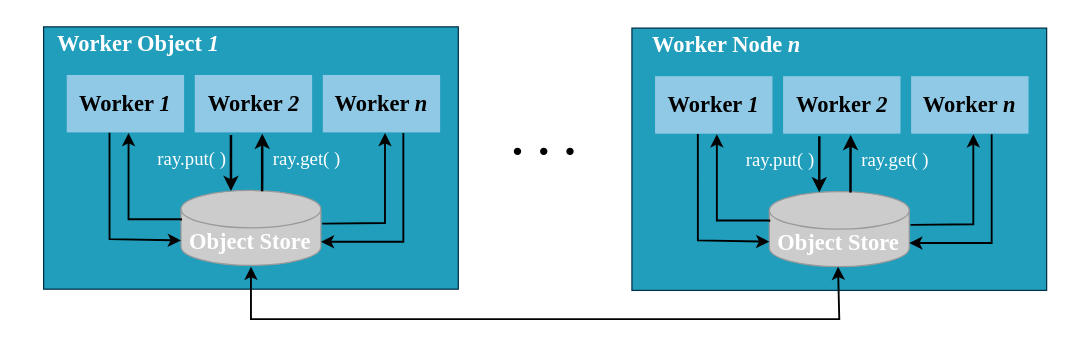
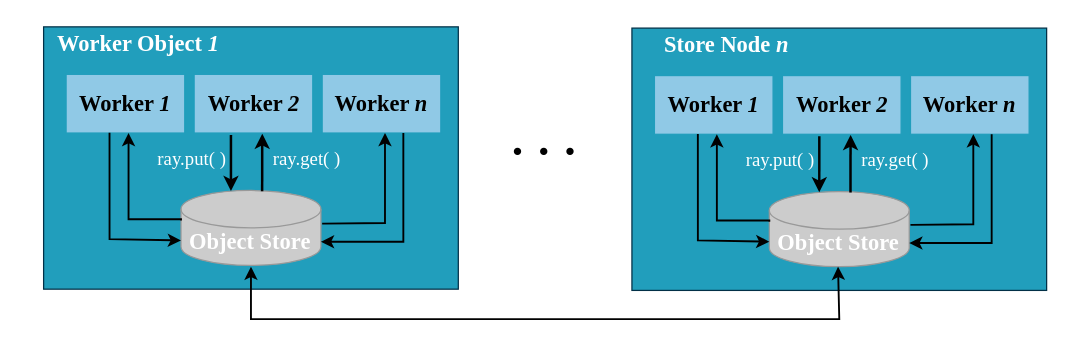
node "Worker Node n": label "Worker Node n" -> "Store Node n"
